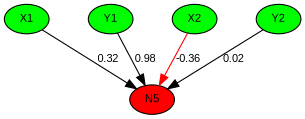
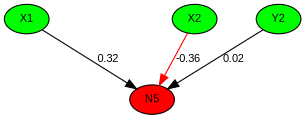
node "Y1": removed
